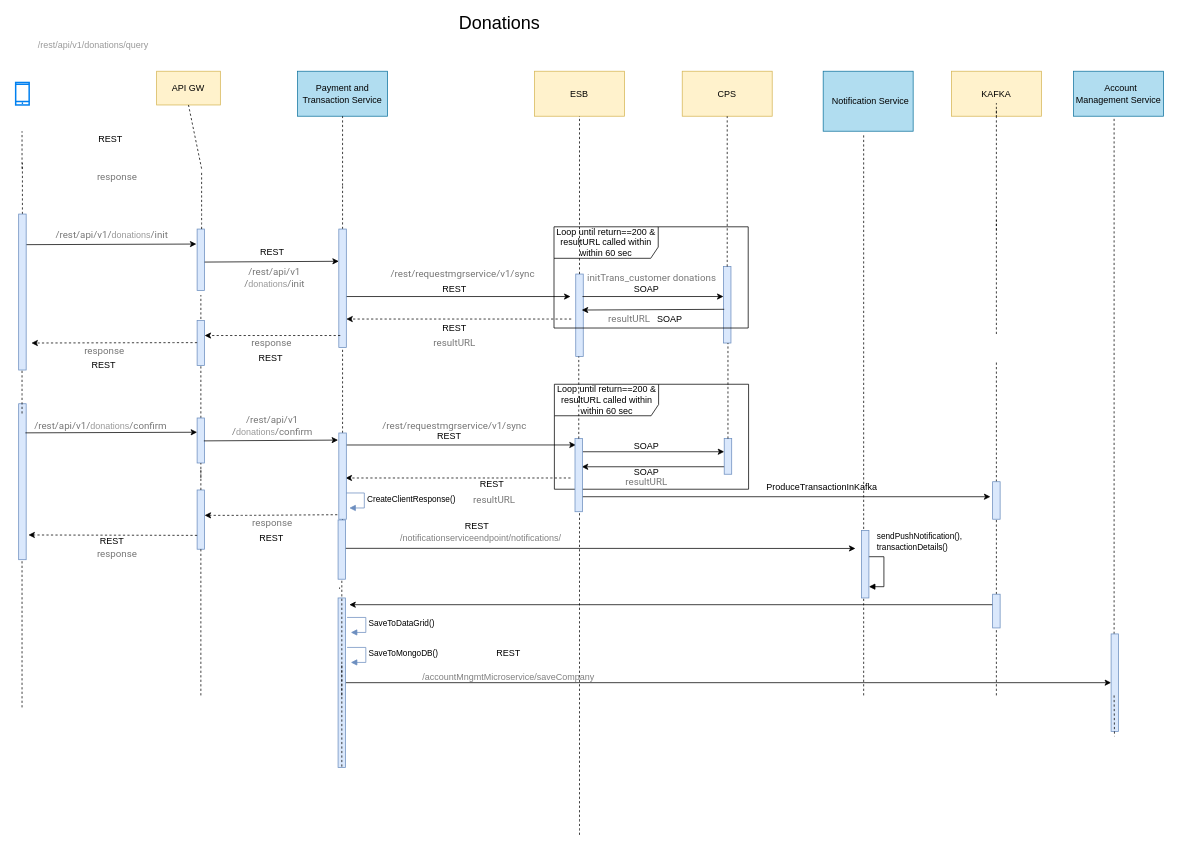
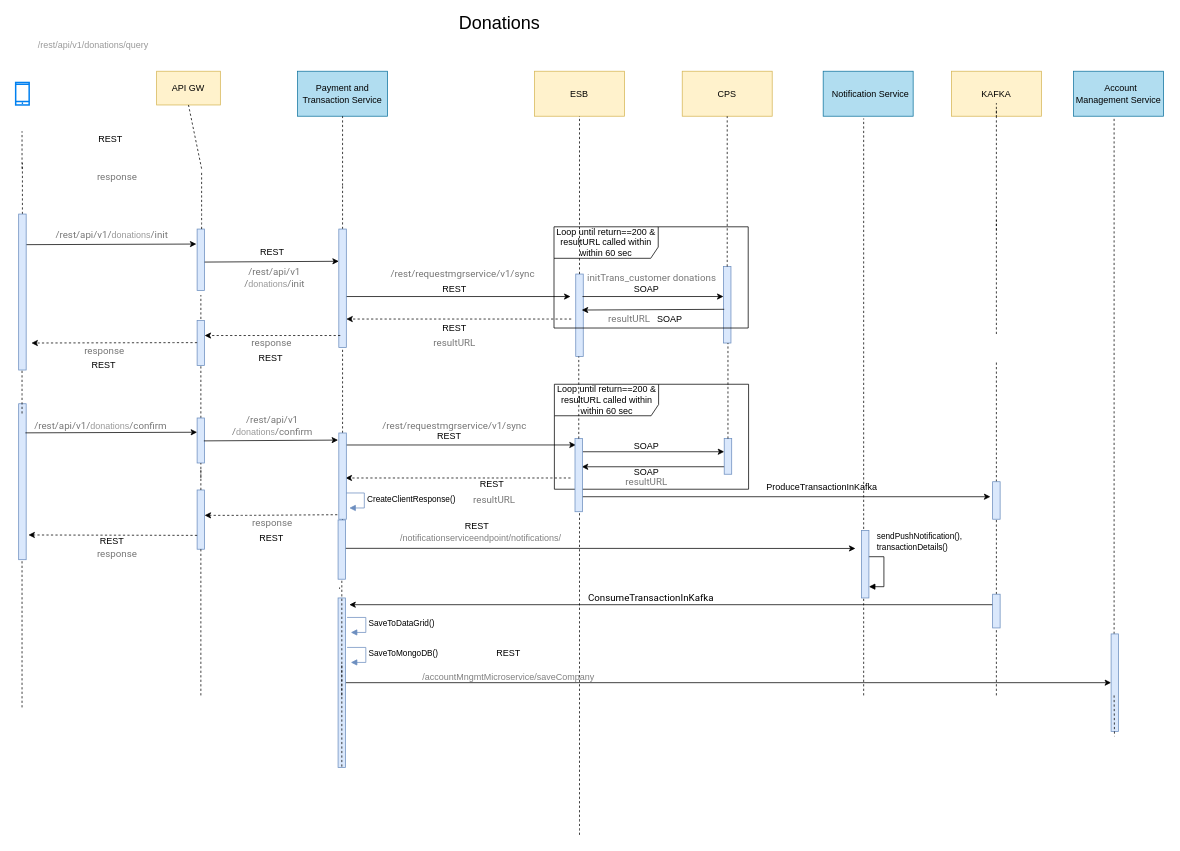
node "Notification Service": size 90x60 -> 90x45
node "ConsumeTransactionInKafka": added
